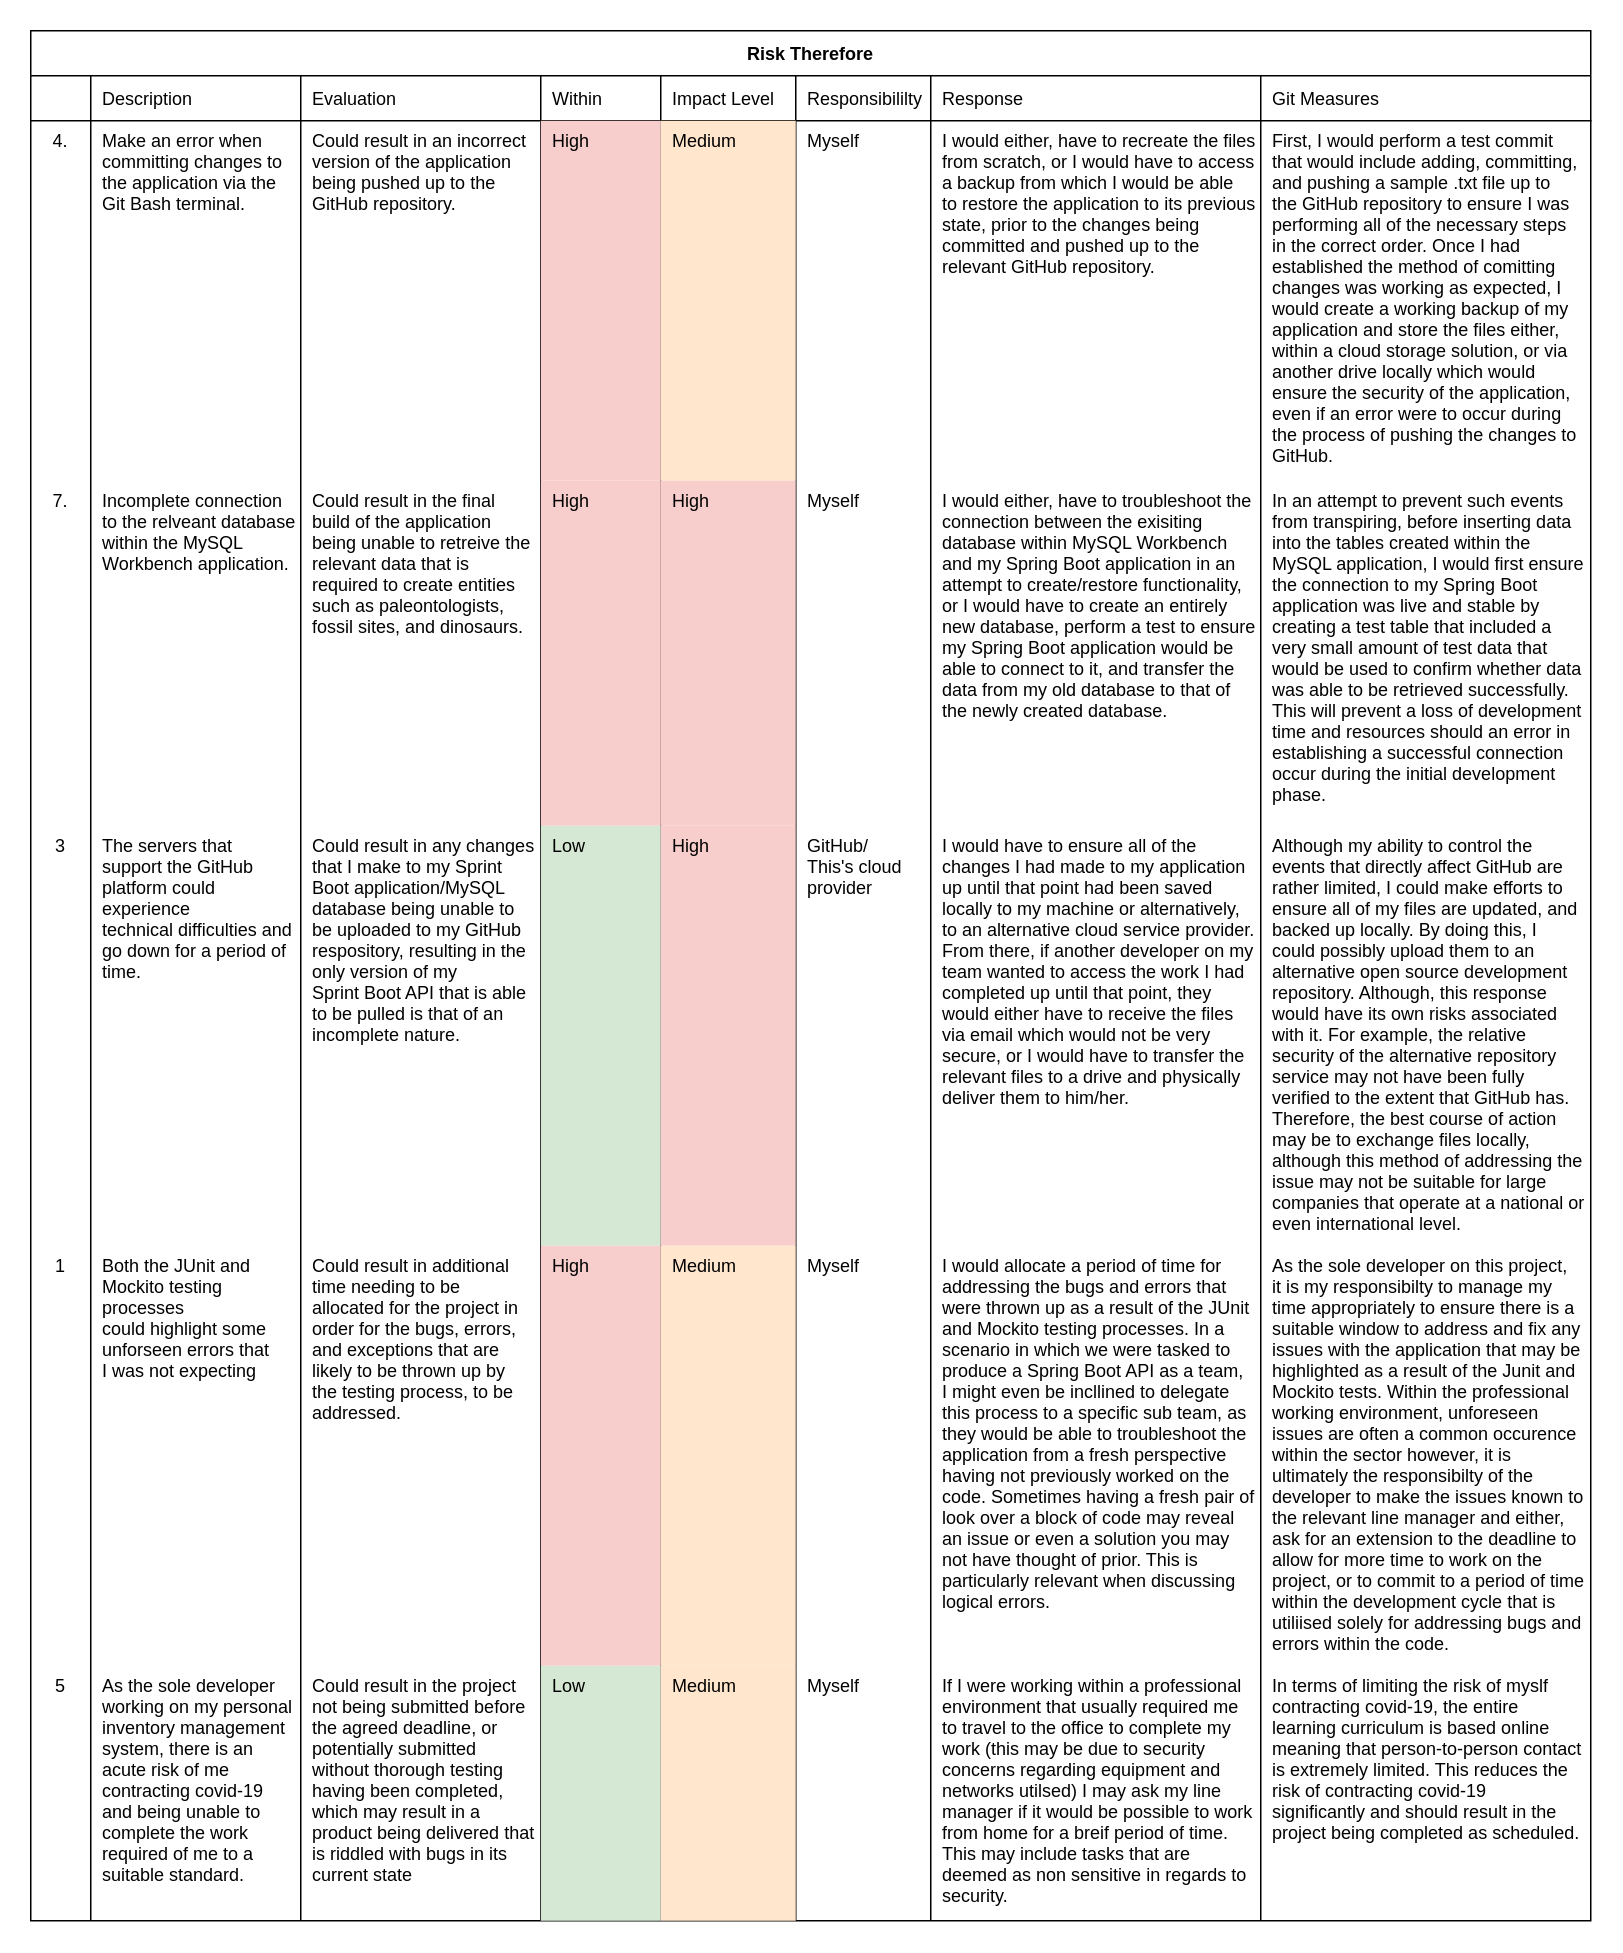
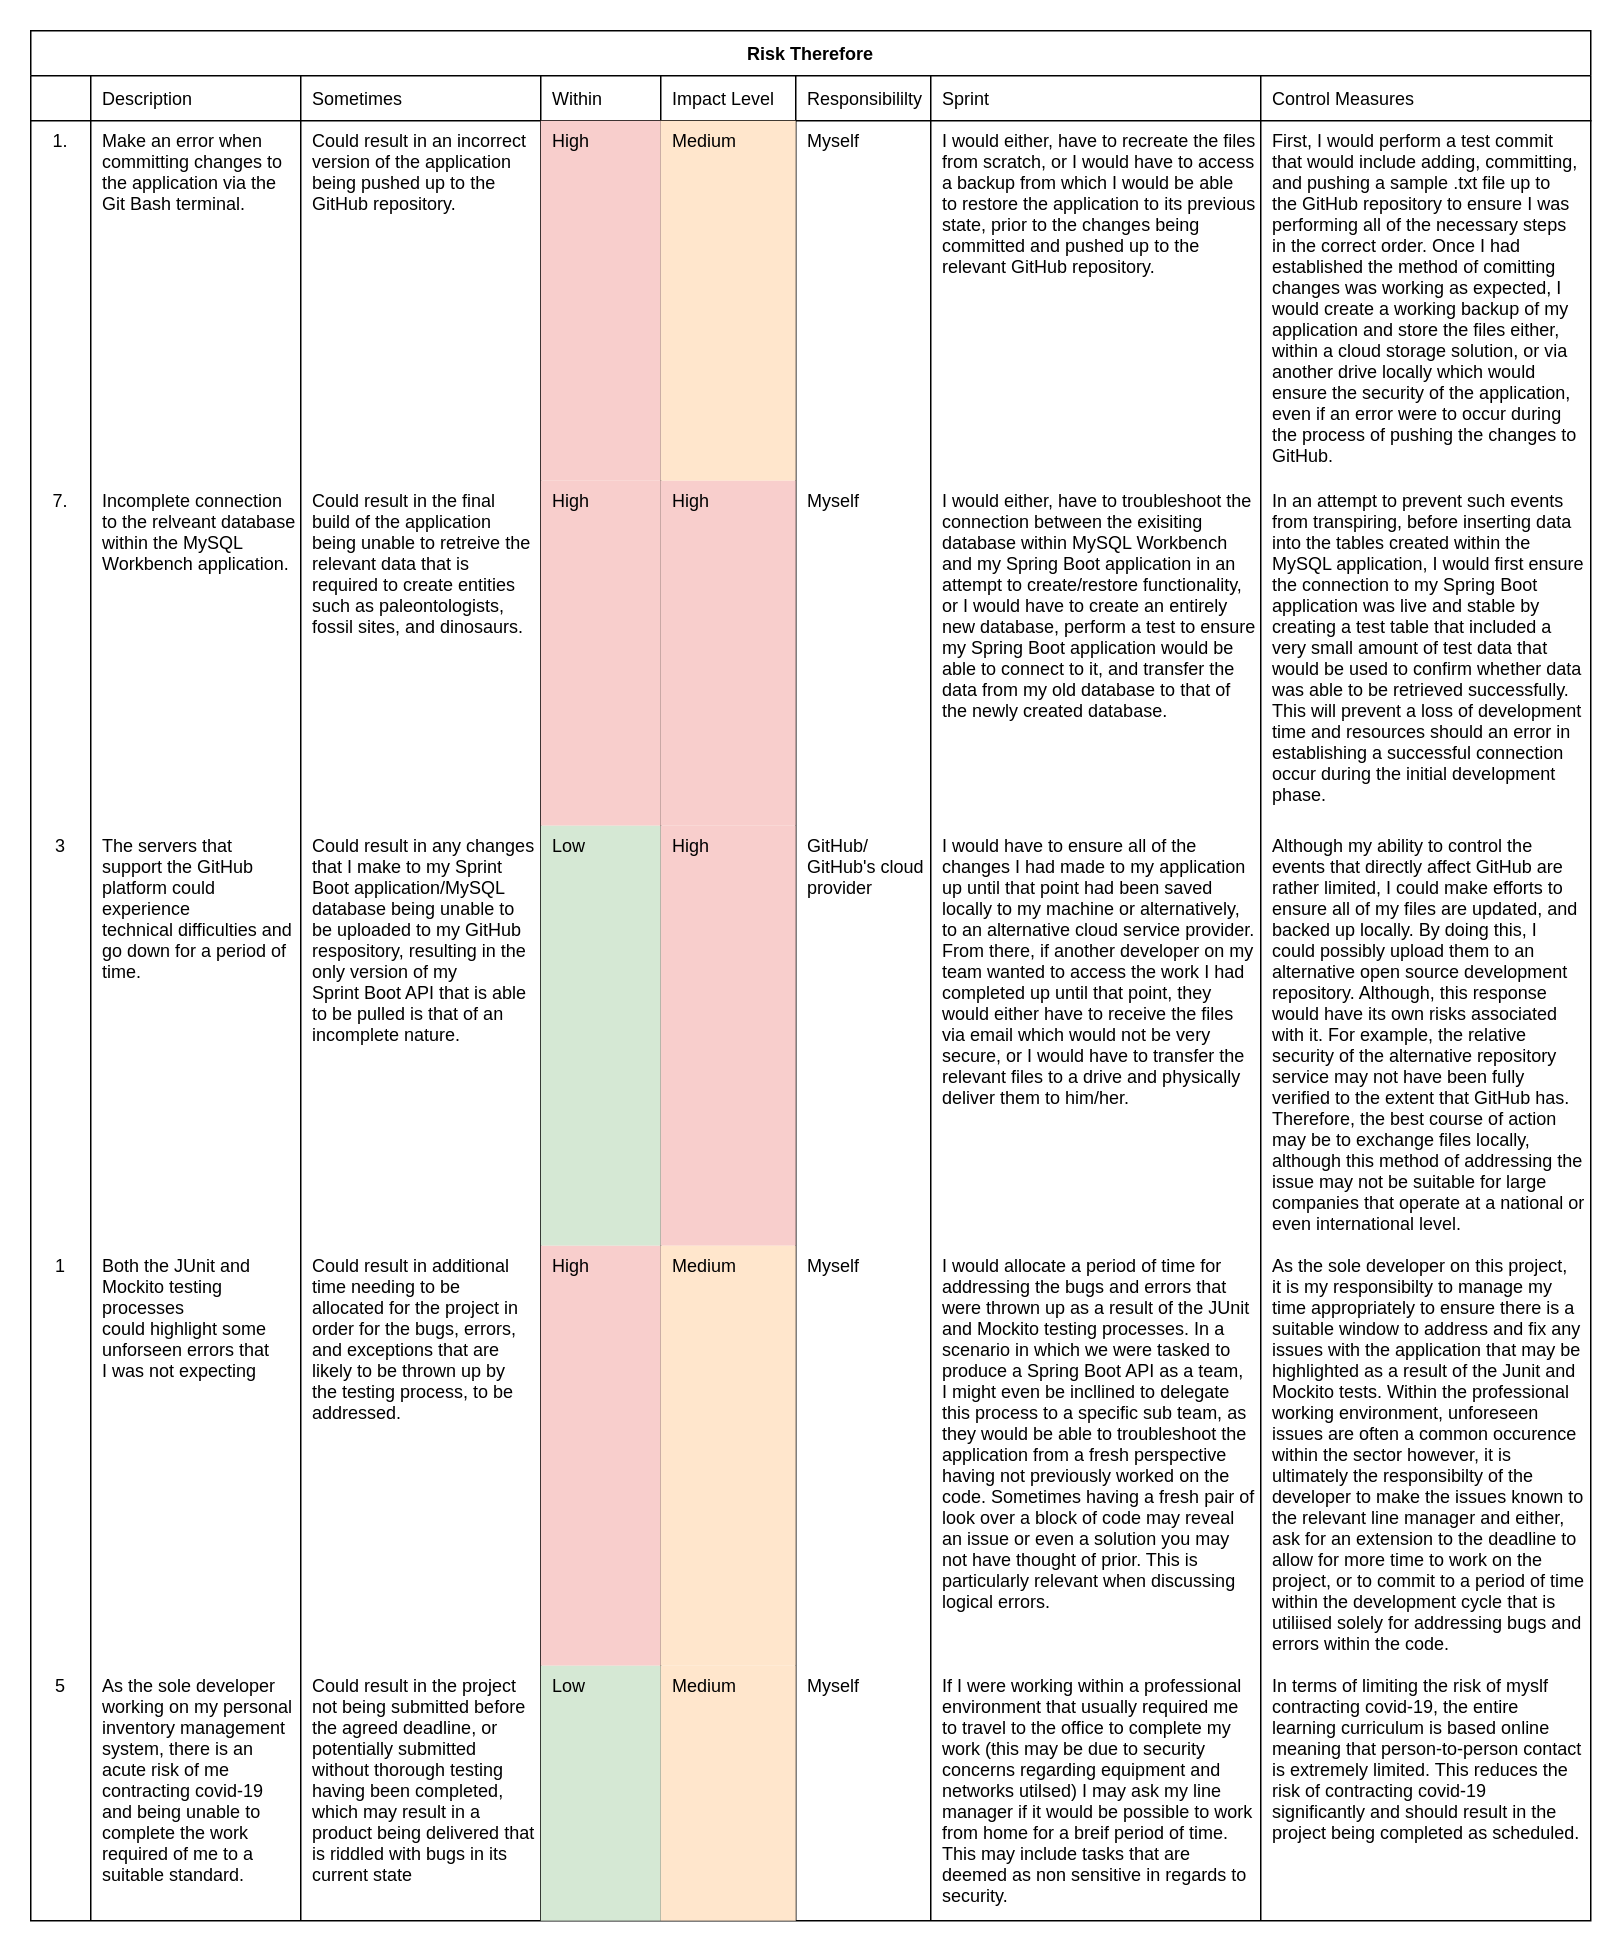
node "Evaluation": label "Evaluation" -> "Sometimes"
node "Response": label "Response" -> "Sprint"
node "Git Measures": label "Git Measures" -> "Control Measures"
node "4.": label "4." -> "1."
node "GitHub/ This's cloud provider": label "GitHub/ This's cloud provider" -> "GitHub/ GitHub's cloud provider"
